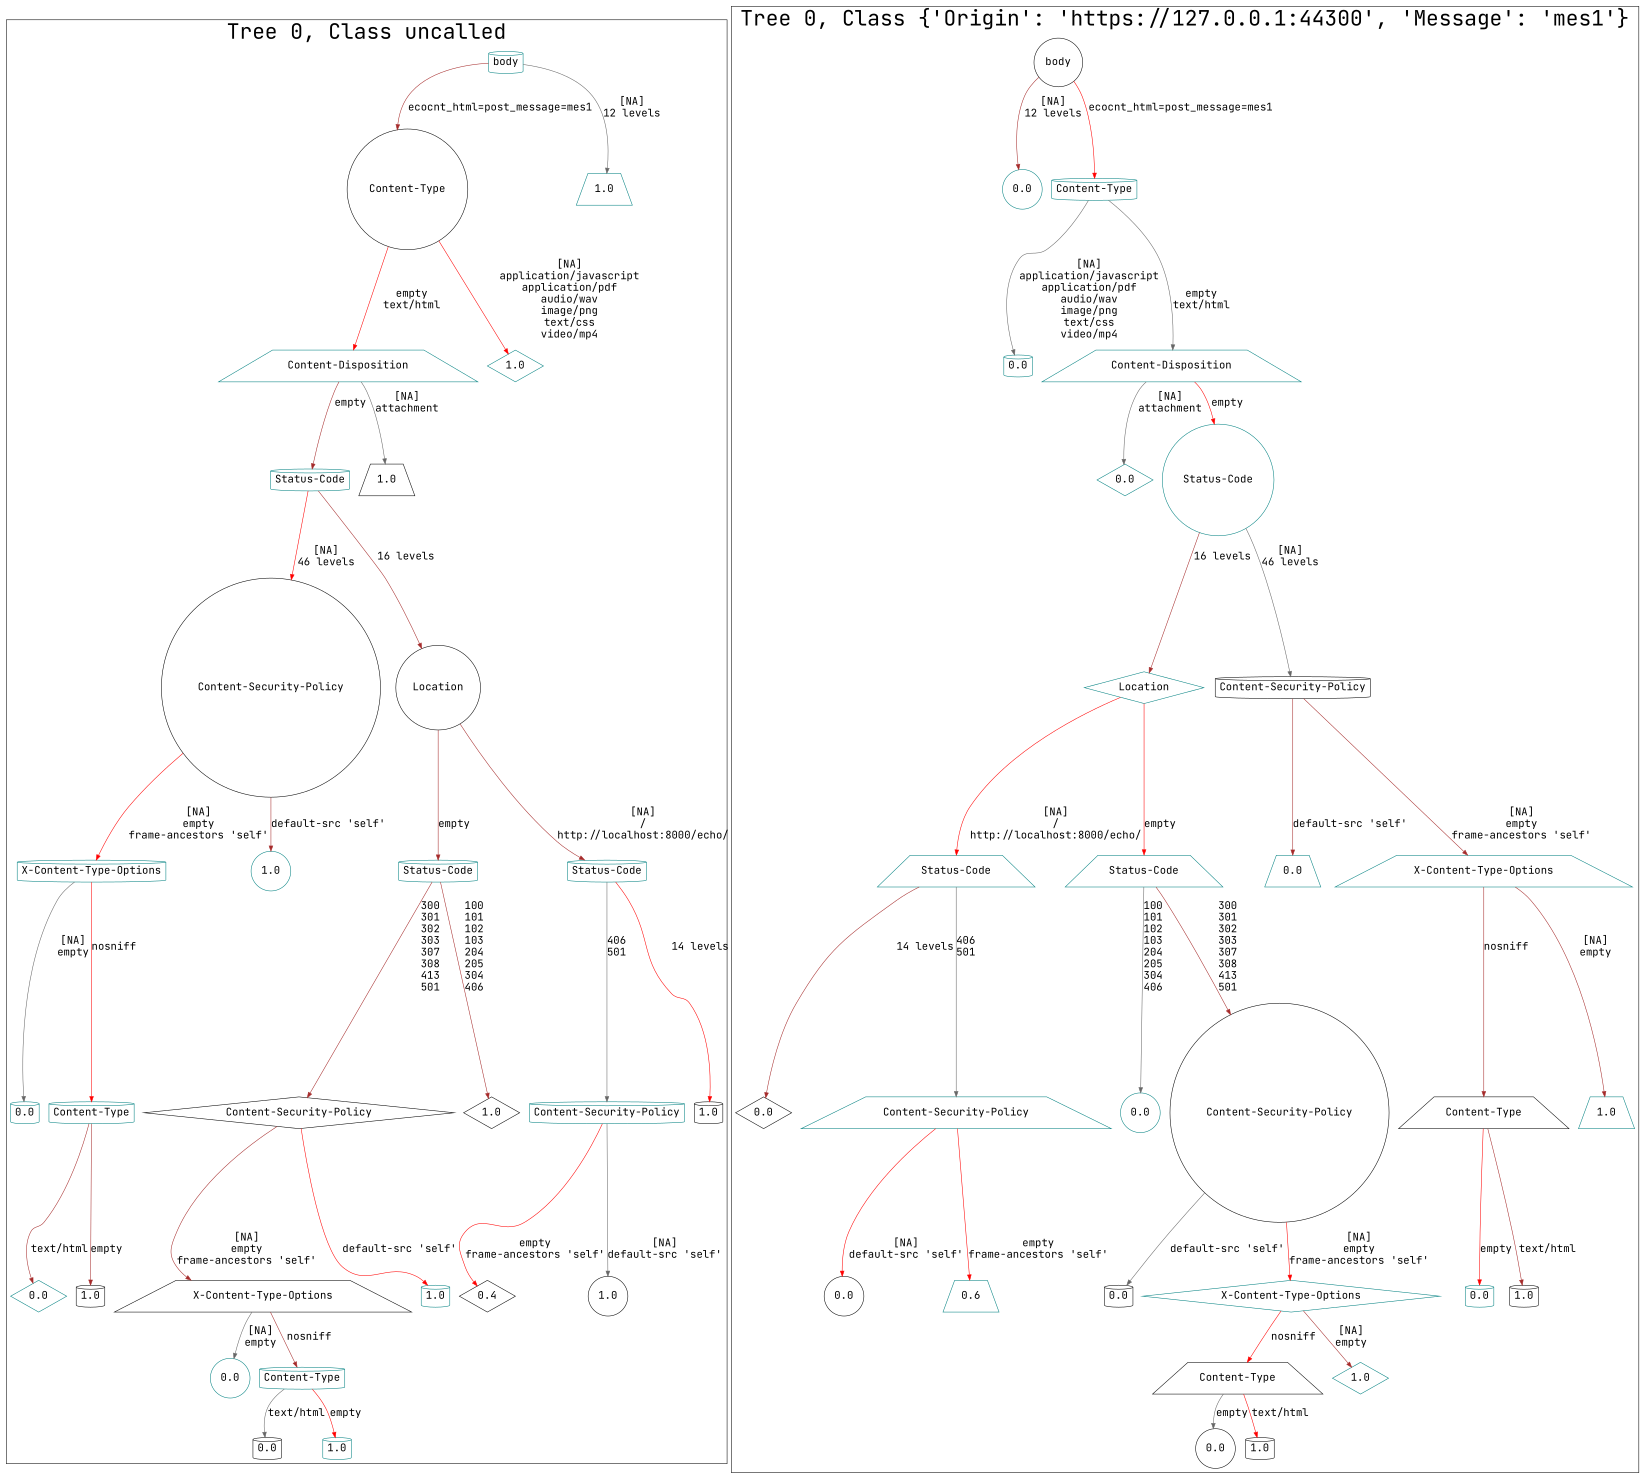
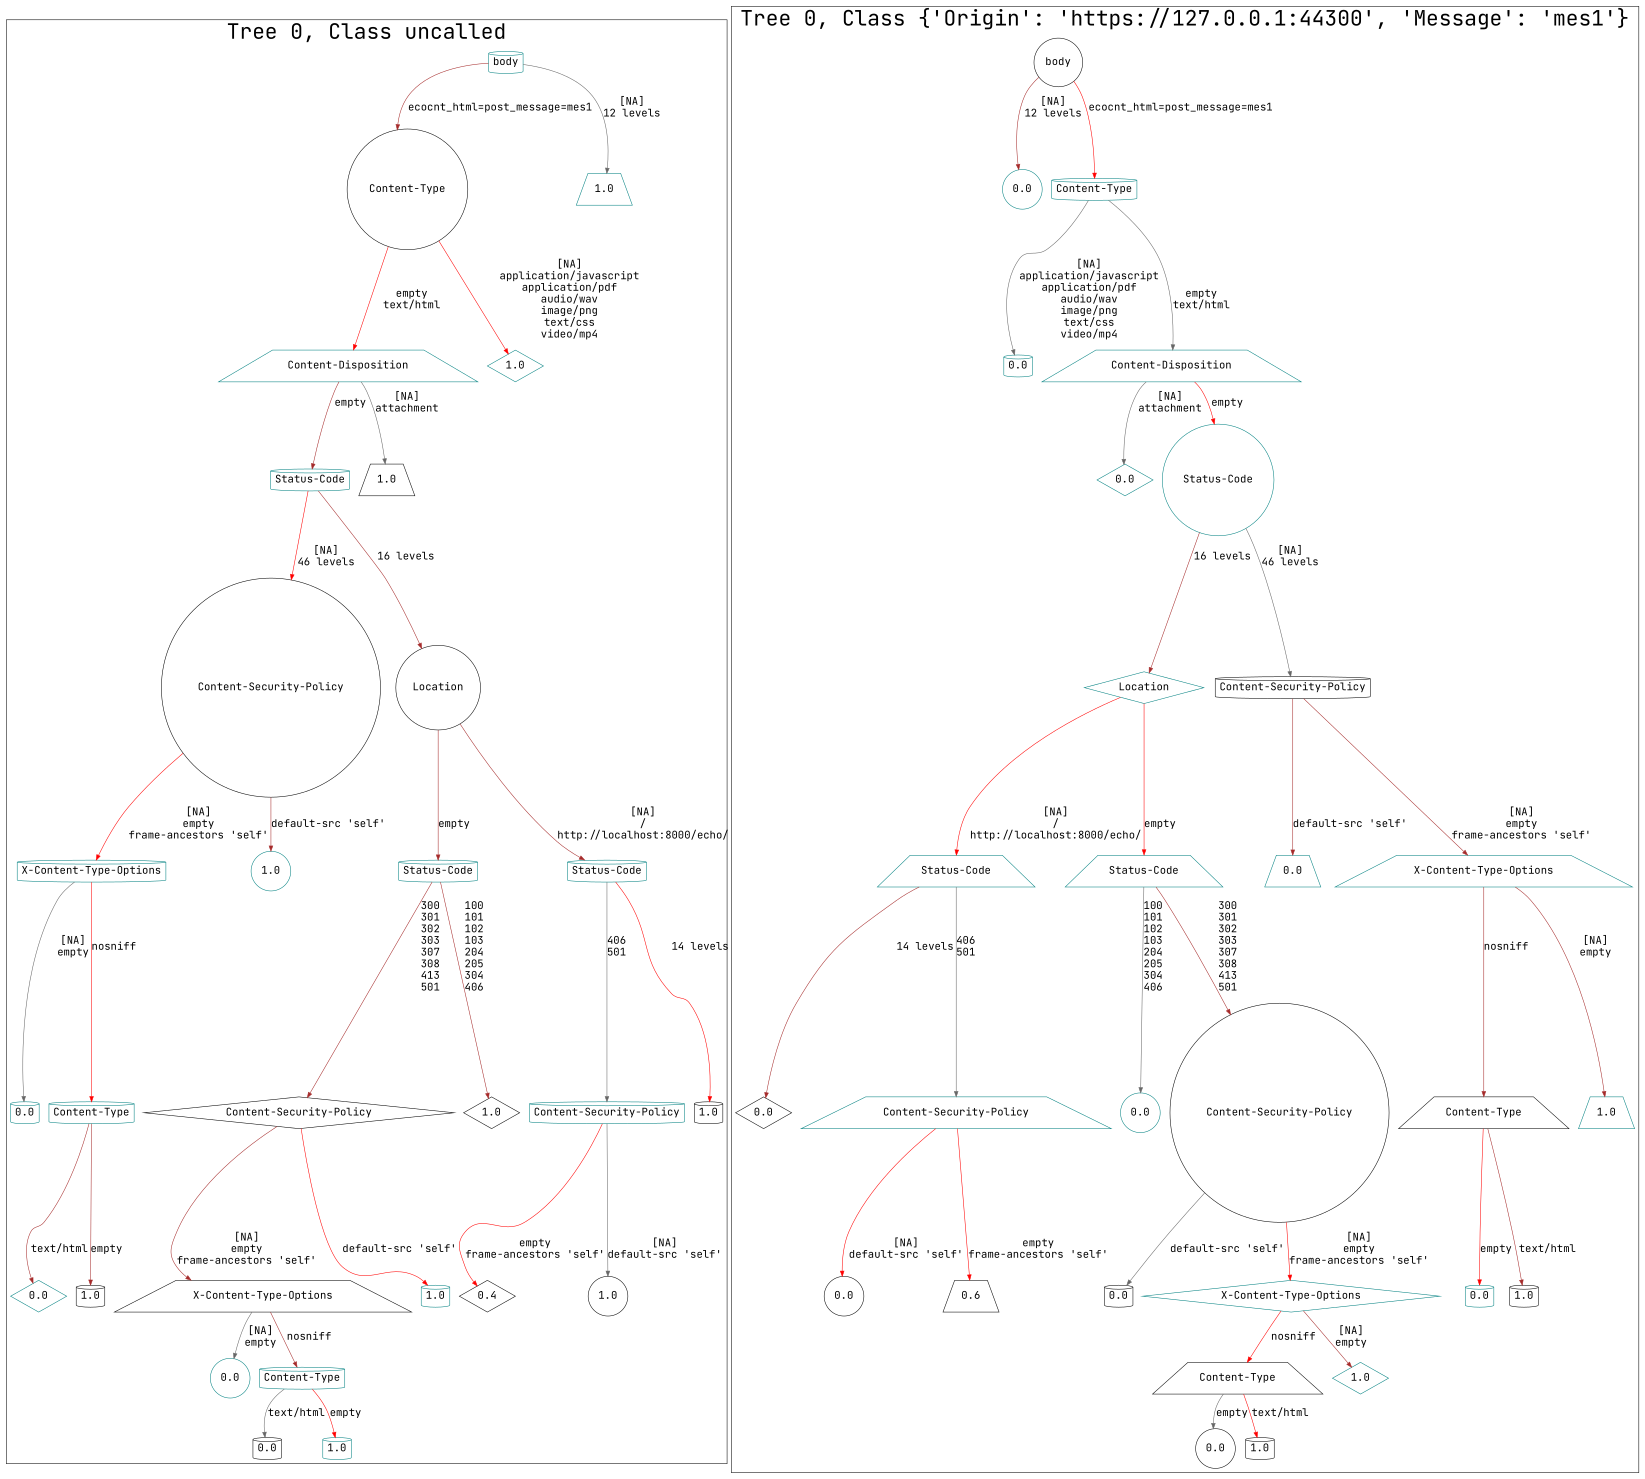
node "0.6": color teal -> black
